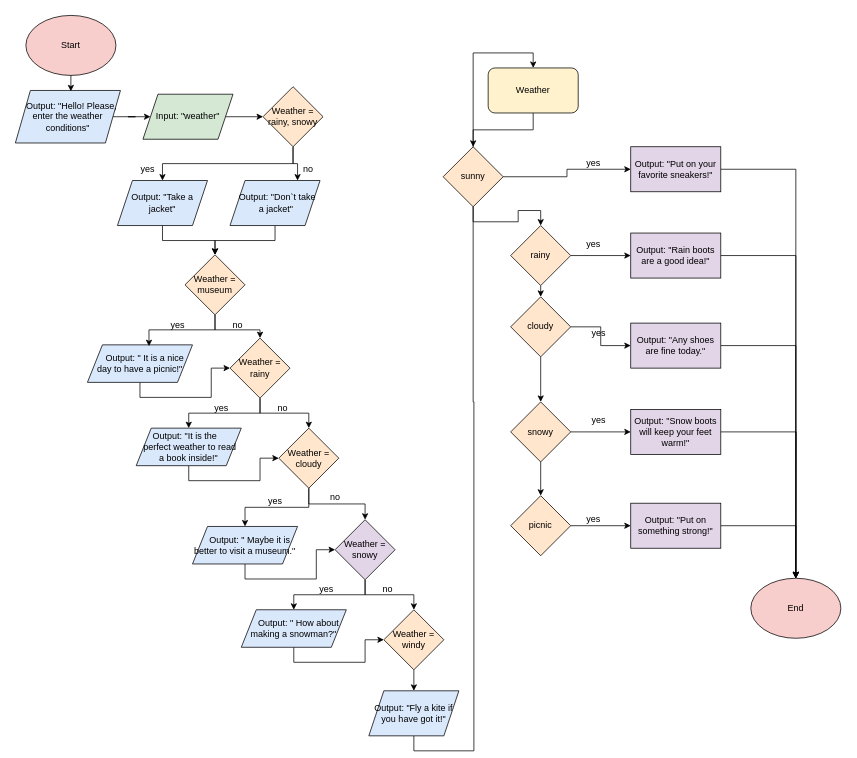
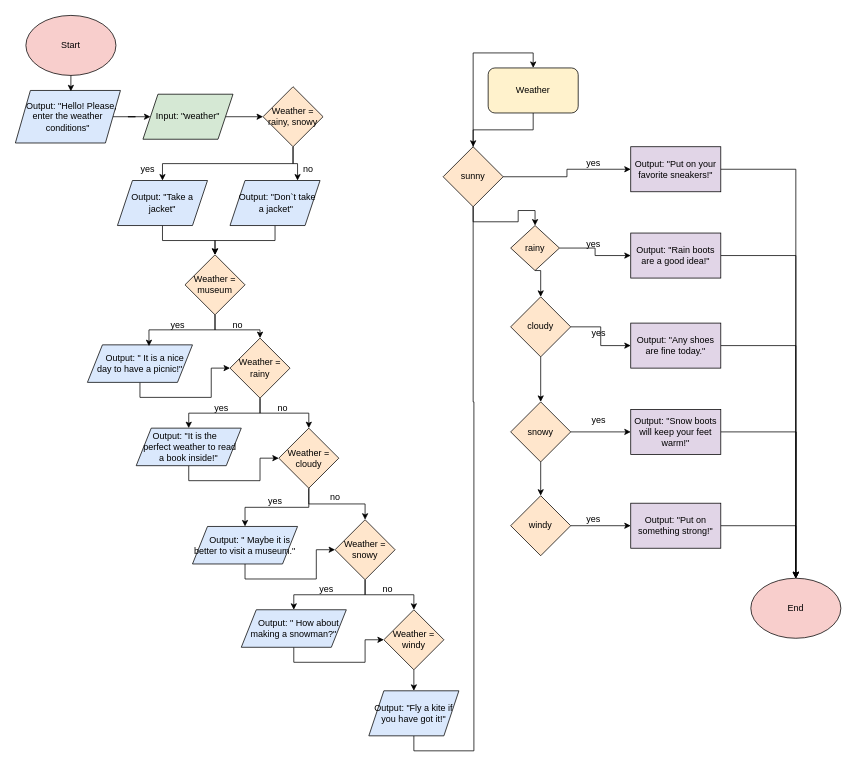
node "rainy": size 60x60 -> 49x45
node "picnic": label "picnic" -> "windy"
node "Weather = snowy": fillcolor #e1d5e7 -> #ffe6cc
